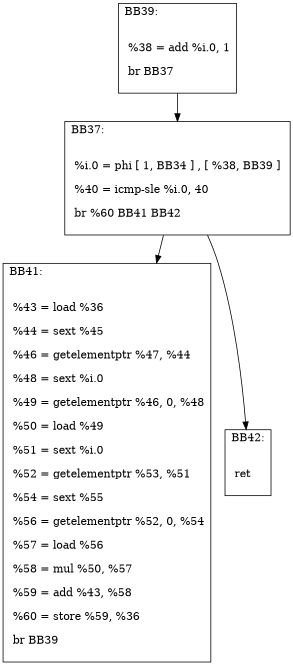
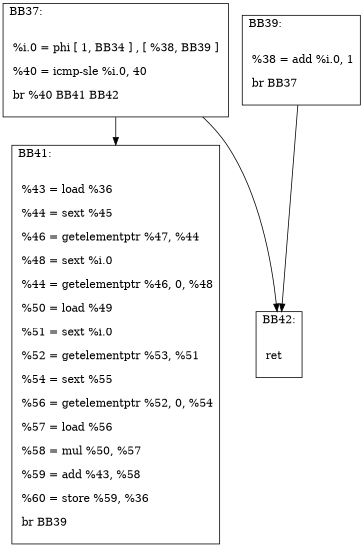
edge "BB39:" -> "BB37:": now "BB39:" -> "BB42:"
node "BB37:": text "br %60 BB41 BB42" -> "br %40 BB41 BB42"
node "BB41:": text "%49 = getelementptr %46, 0, %48" -> "%44 = getelementptr %46, 0, %48"
